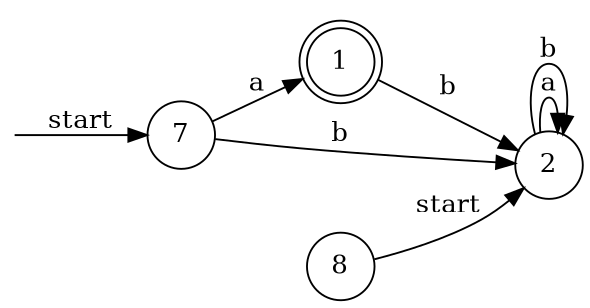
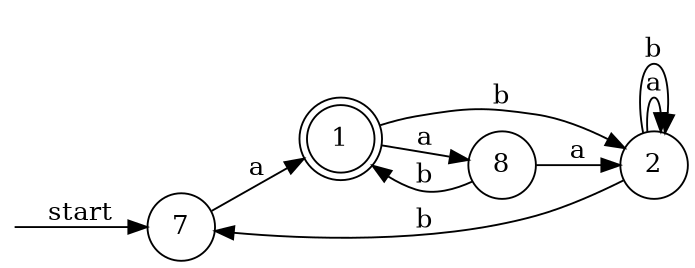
edge "1" -> "8": added, label "a"
edge "7" -> "2": reversed
edge "8" -> "1": added, label "b"
edge "8" -> "2": label "start" -> "a"
